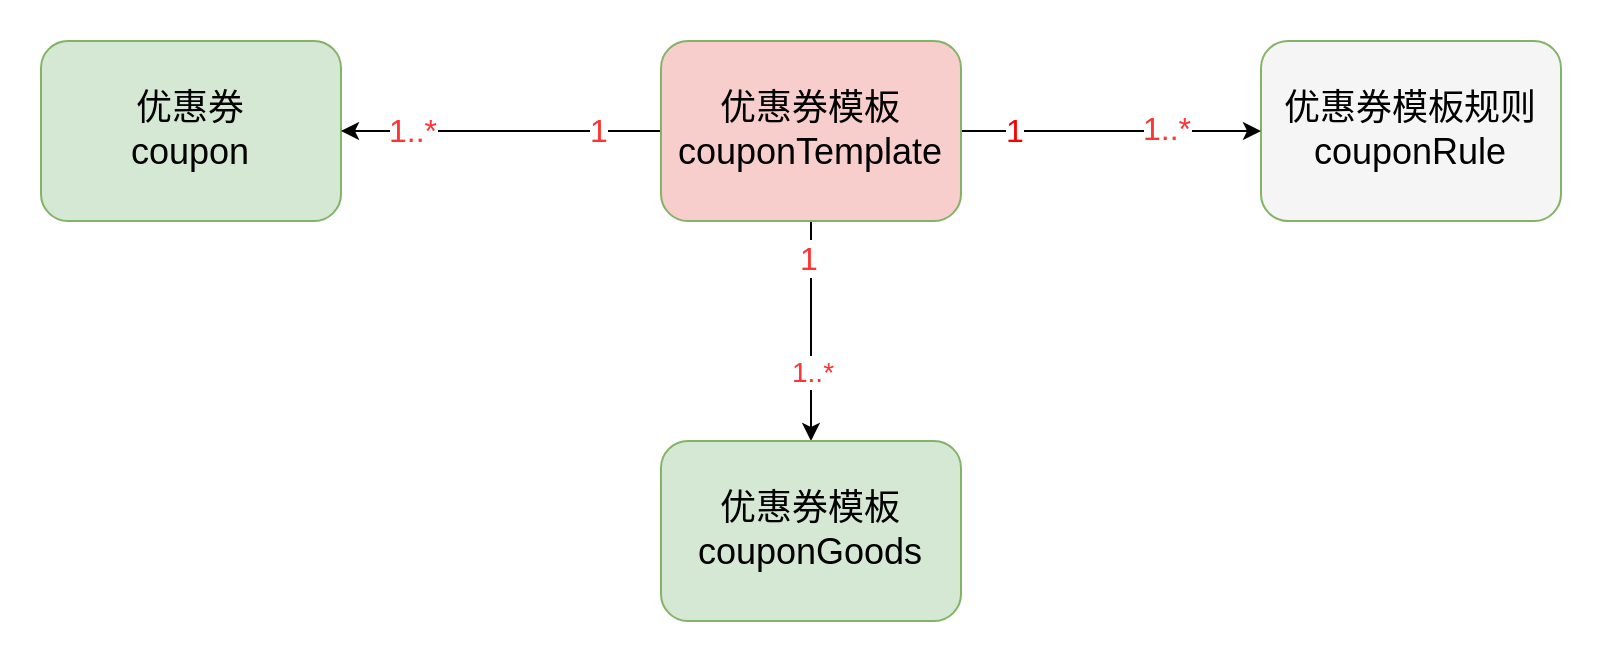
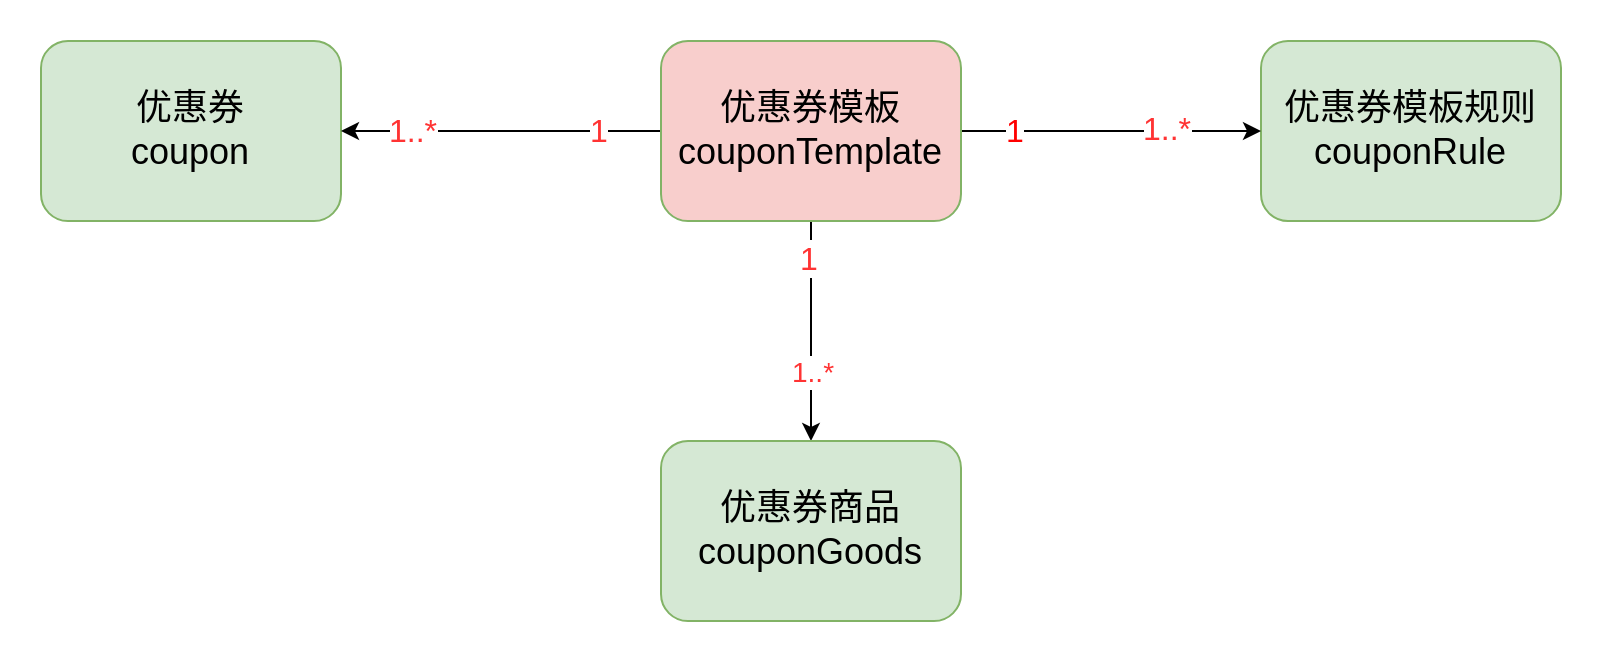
node "优惠券模板规则 couponRule": fillcolor #f5f5f5 -> #d5e8d4
node "优惠券模板 couponGoods": label "优惠券模板 couponGoods" -> "优惠券商品 couponGoods"
